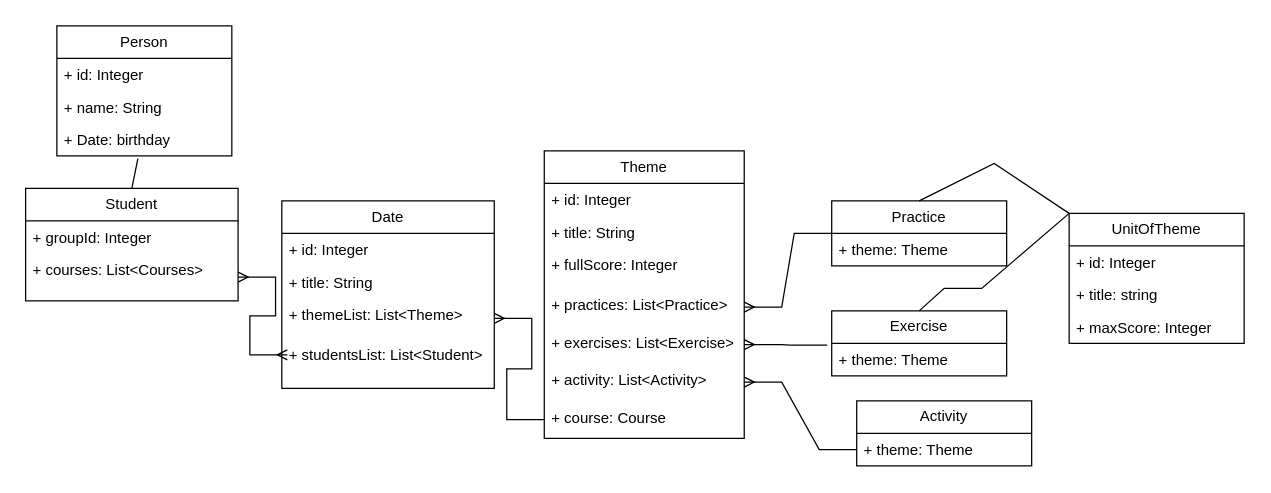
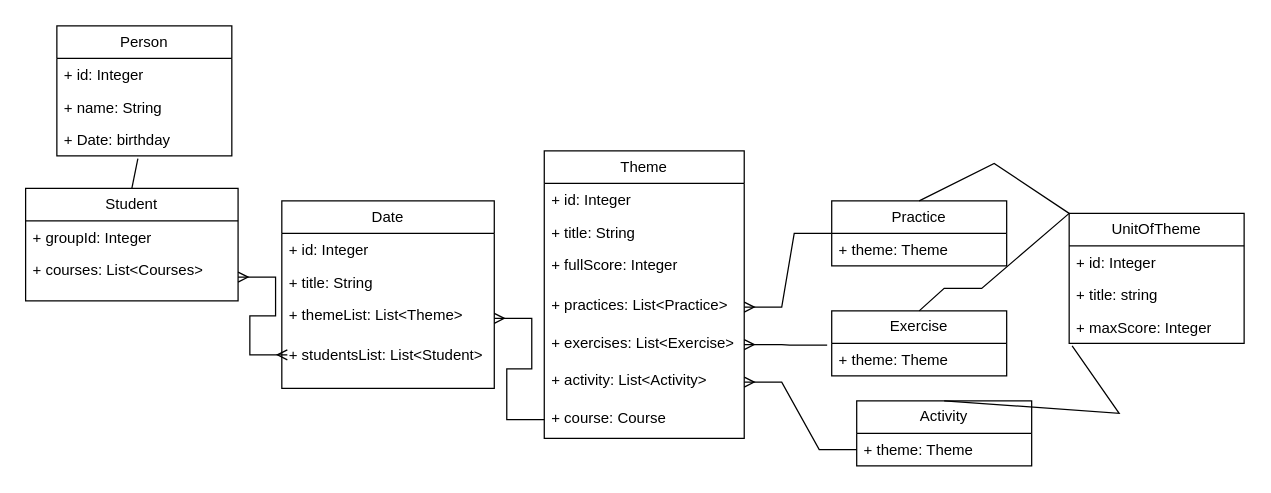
edge "+ maxScore: Integer" -- "Activity": added
